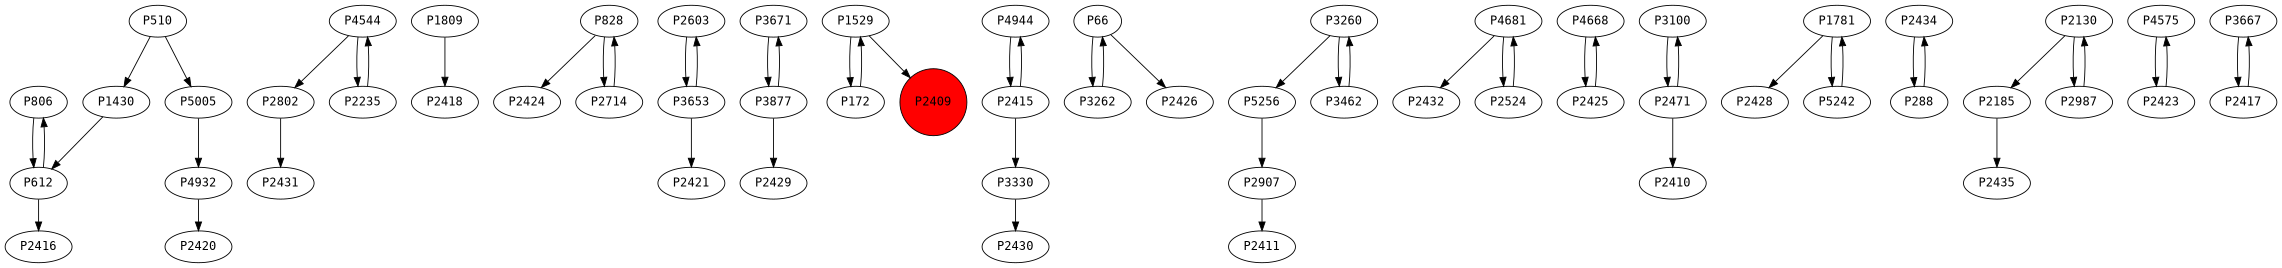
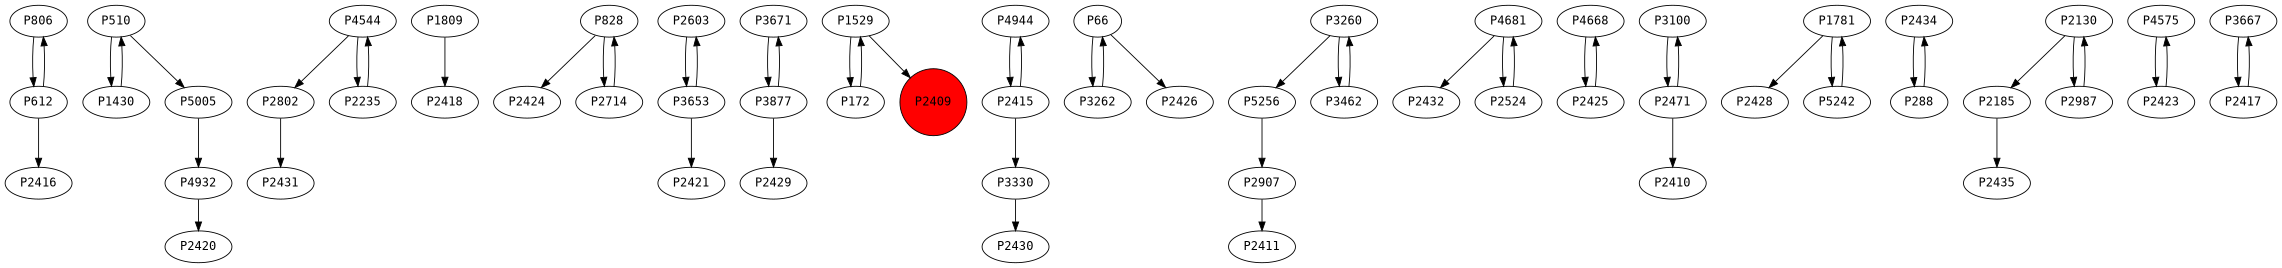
edge "P1430" -> "P612": now "P1430" -> "P510"
